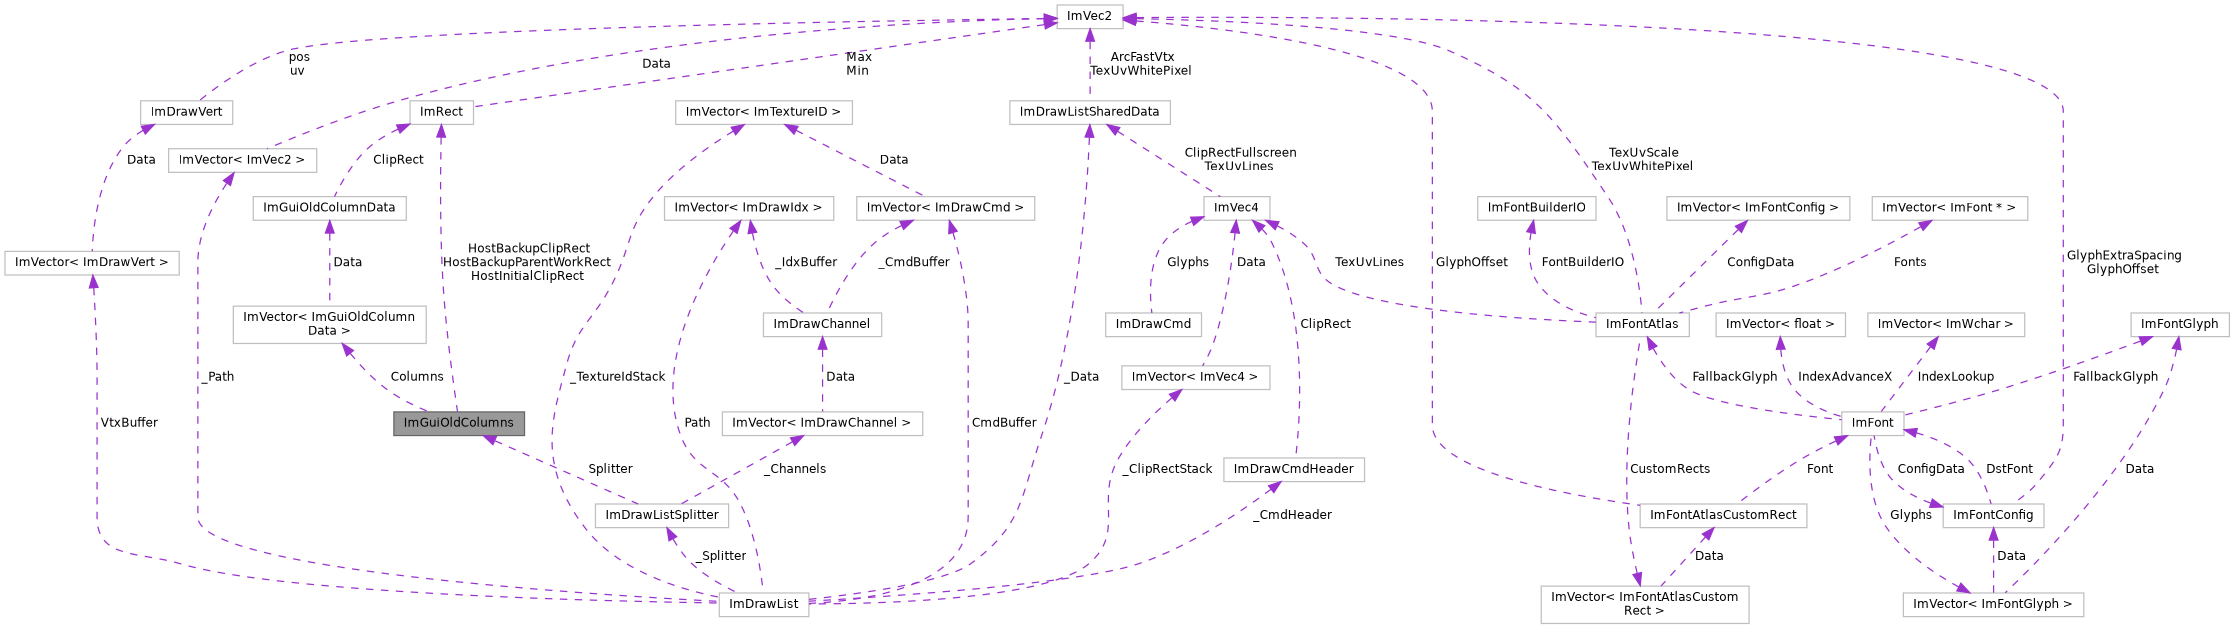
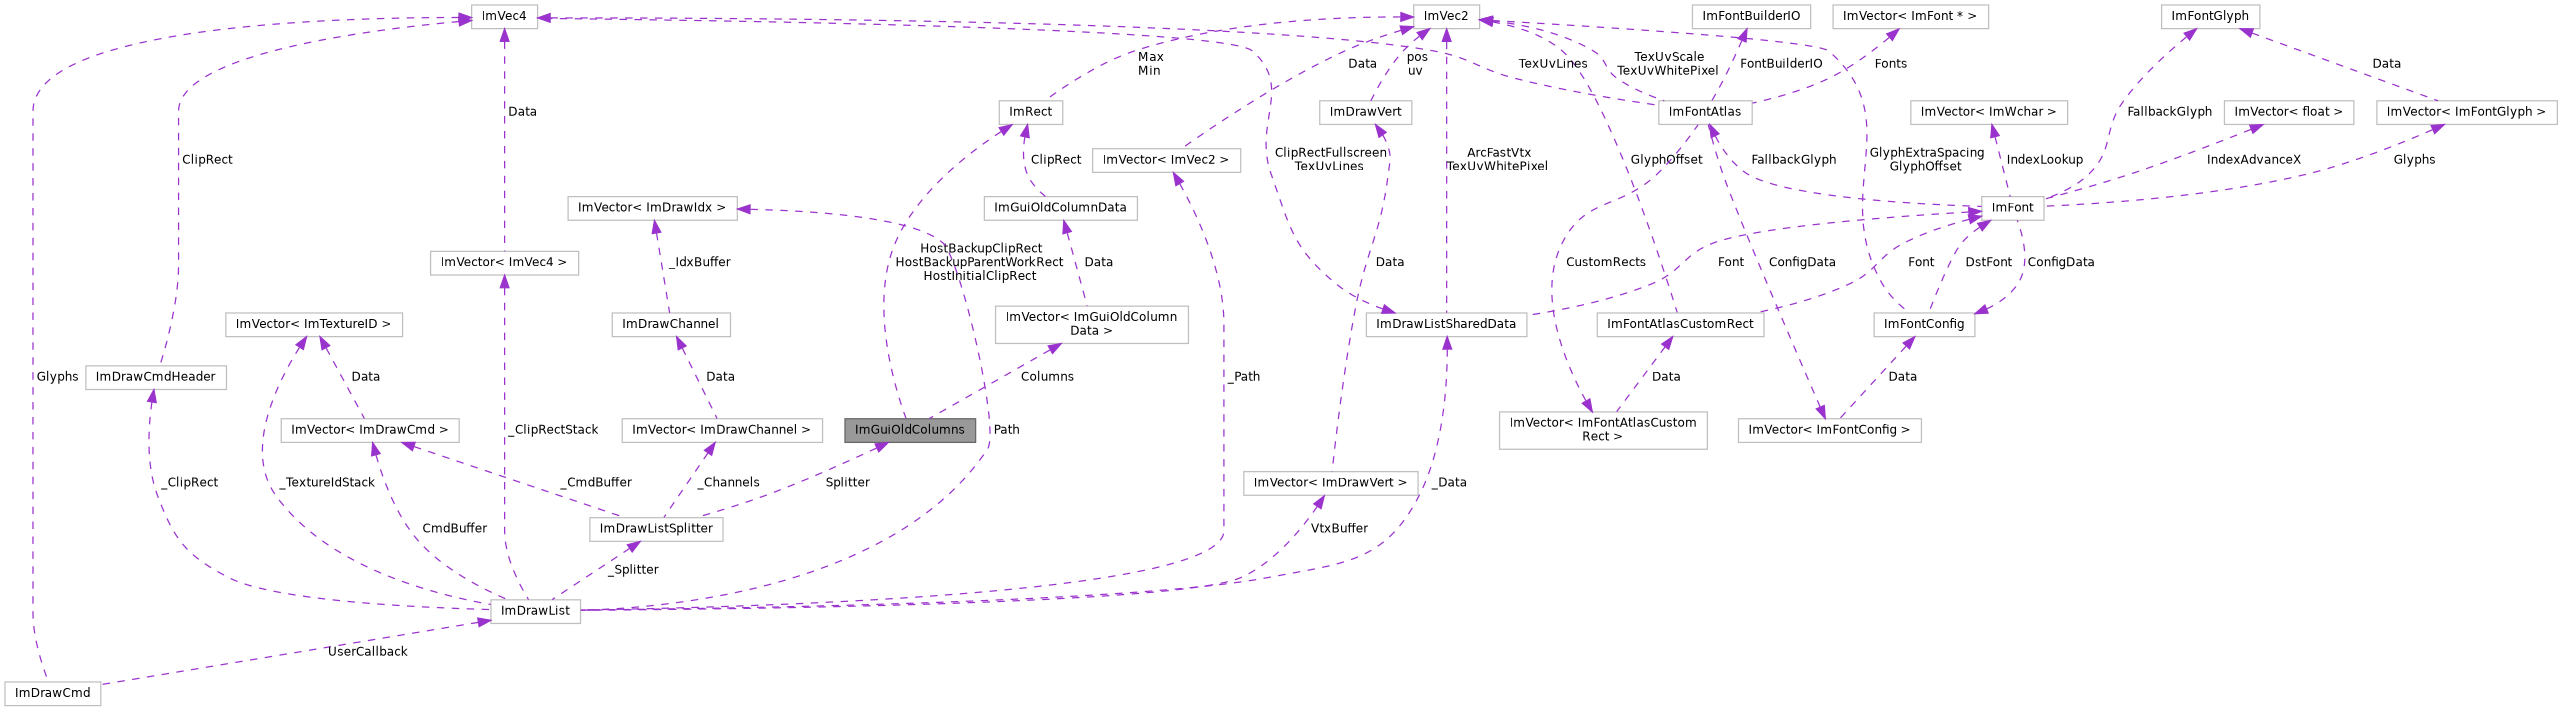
edge "ImDrawListSharedData" -> "ImFont": added, label "Font"
edge "ImDrawChannel" -> "ImVector< ImDrawCmd >": now "ImDrawListSplitter" -> "ImVector< ImDrawCmd >"
edge "ImDrawList" -> "ImDrawCmdHeader": label " _CmdHeader" -> " _ClipRect"
edge "ImVector< ImFontGlyph >" -> "ImFontConfig": now "ImVector< ImFontConfig >" -> "ImFontConfig"
edge "ImDrawCmd" -> "ImDrawList": added, label "UserCallback"
